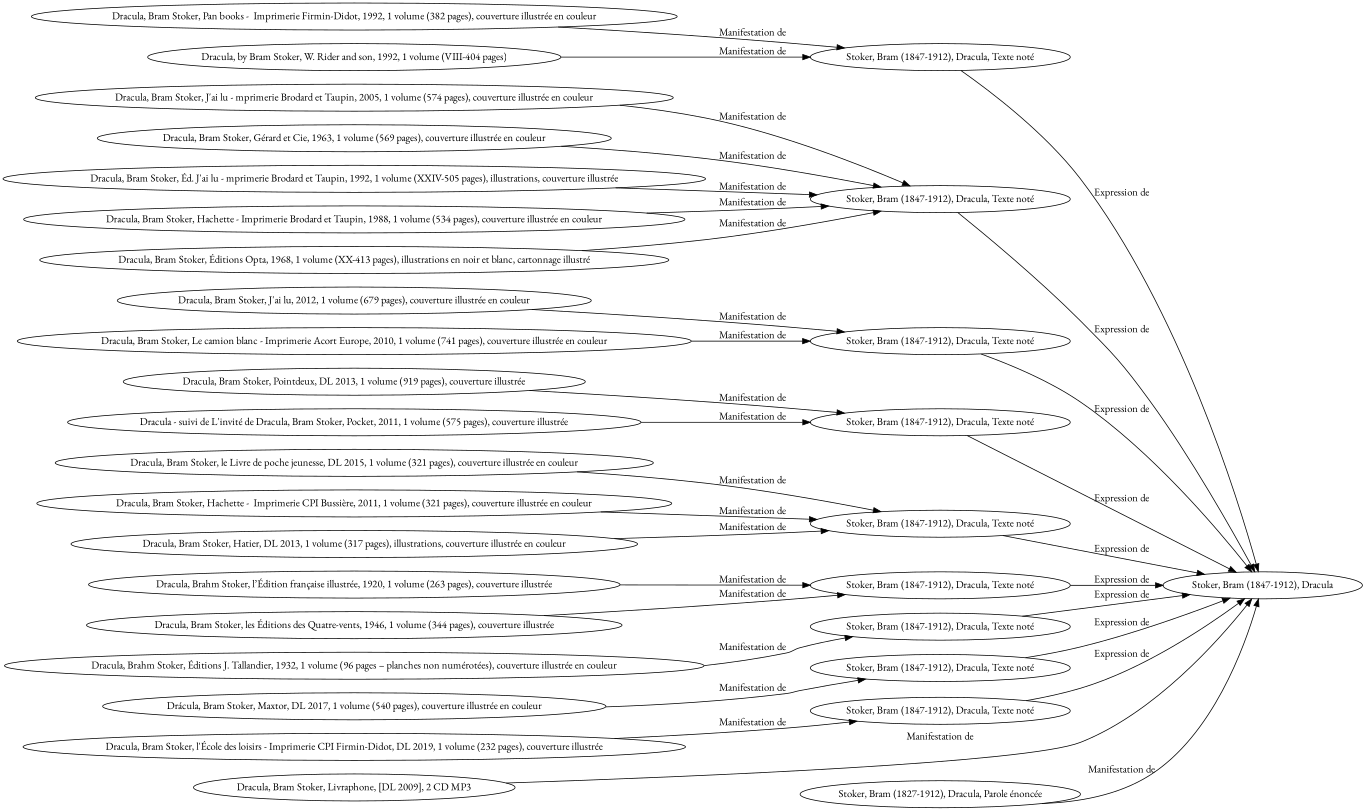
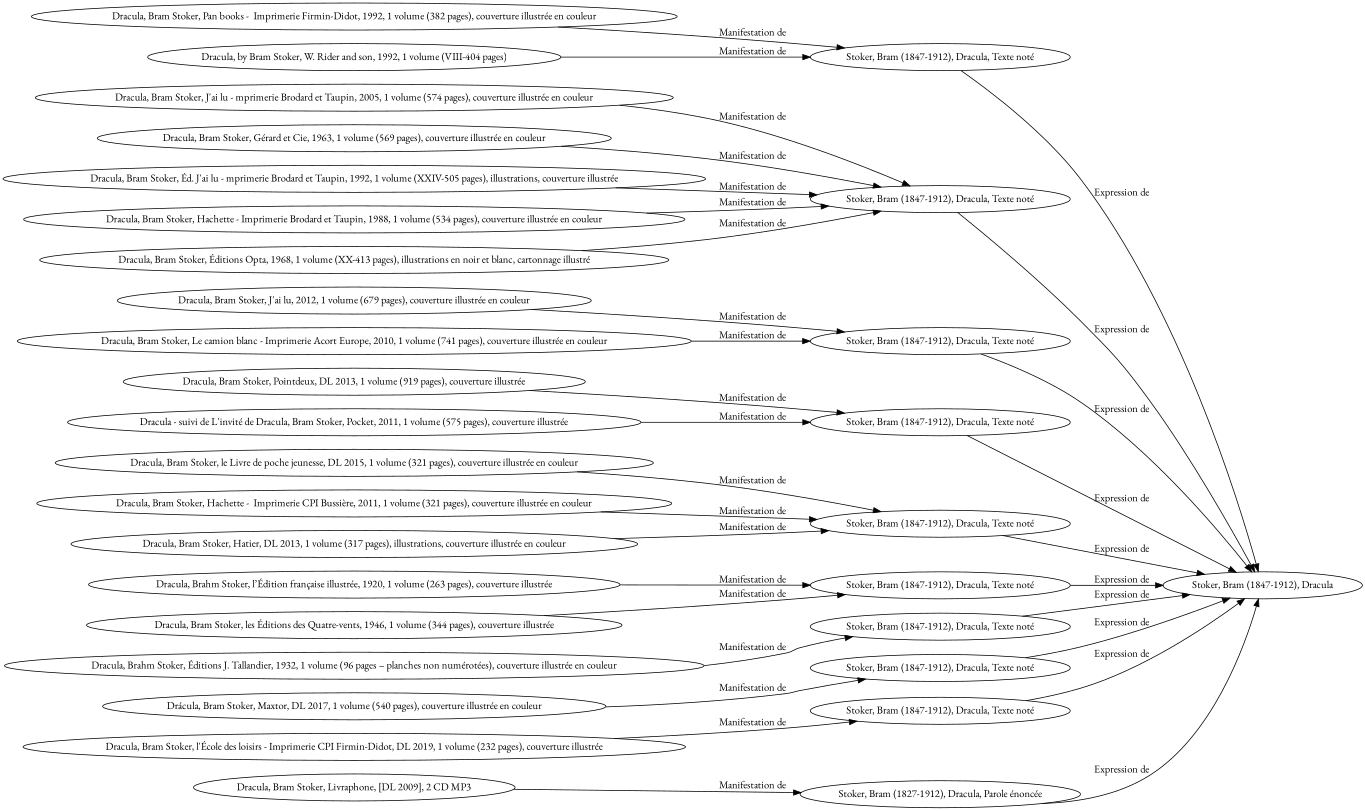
edge "Dracula, Bram Stoker, Livraphone, [DL 2009], 2 CD MP3" -> "Stoker, Bram (1847-1912), Dracula": now "Dracula, Bram Stoker, Livraphone, [DL 2009], 2 CD MP3" -> "Stoker, Bram (1827-1912), Dracula, Parole énoncée"
edge "Stoker, Bram (1827-1912), Dracula, Parole énoncée" -> "Stoker, Bram (1847-1912), Dracula": label "Manifestation de" -> "Expression de"
